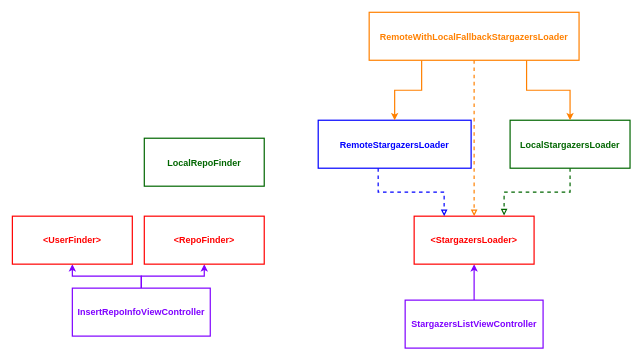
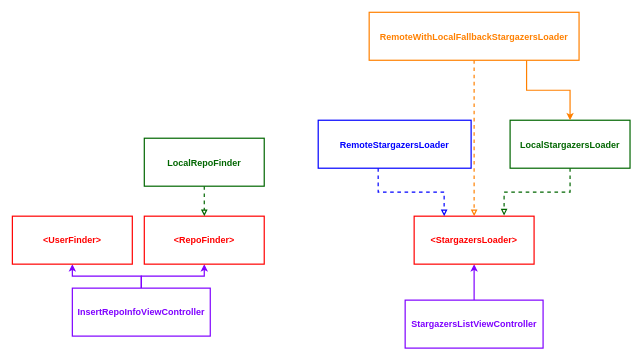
edge "RemoteWithLocalFallbackStargazersLoader" -> "RemoteStargazersLoader": removed
edge "LocalRepoFinder" -> "<RepoFinder>": added
